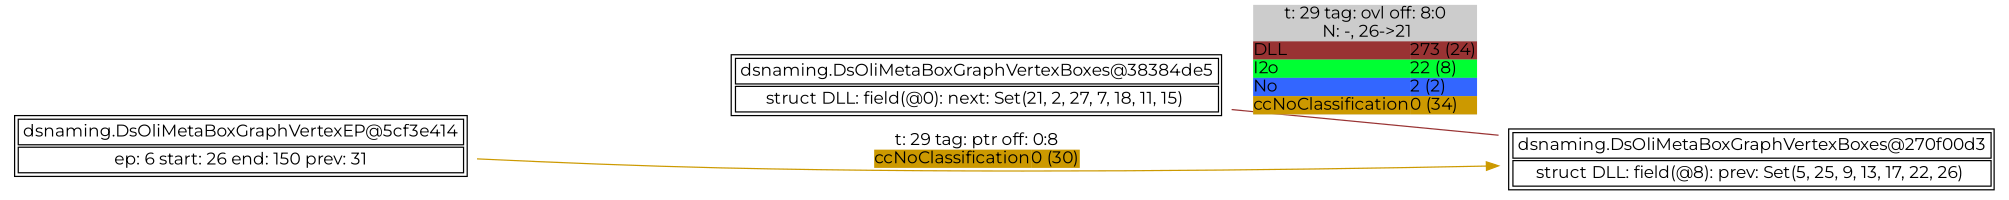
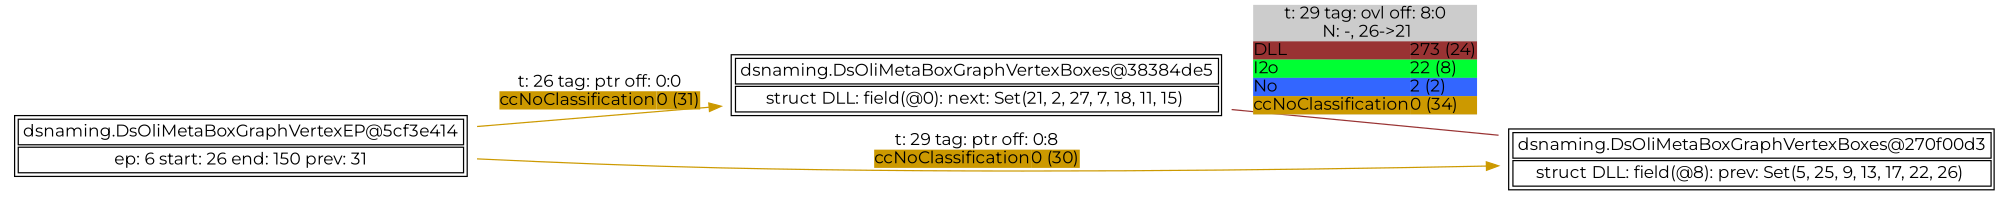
edge "dsnaming.DsOliMetaBoxGraphVertexEP@5cf3e414" -> "dsnaming.DsOliMetaBoxGraphVertexBoxes@38384de5": added, label "t: 26 tag: ptr off: 0:0 ccNoClassification 0 (31)"
